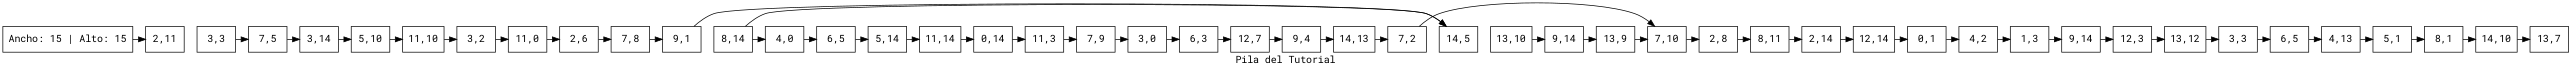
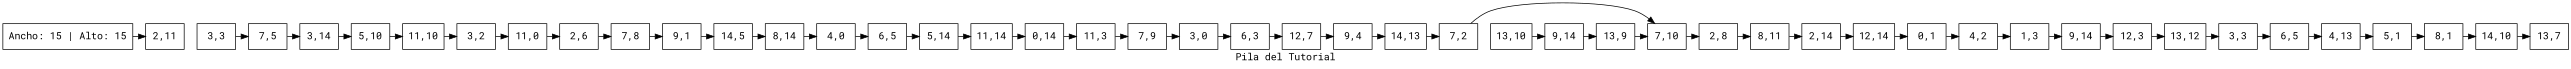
edge "8,14" -> "14,5": reversed
